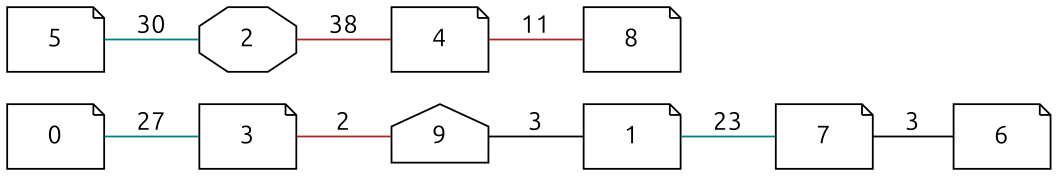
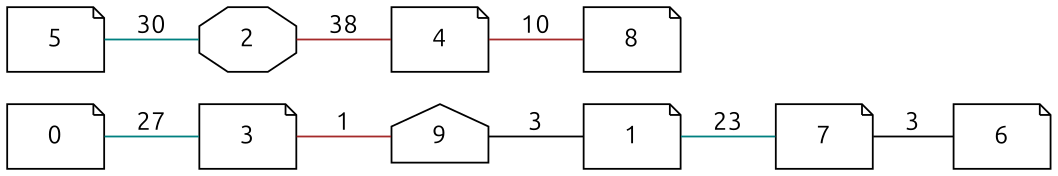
edge "4" -- "8": label "11" -> "10"
edge "3" -- "9": label "2" -> "1"
